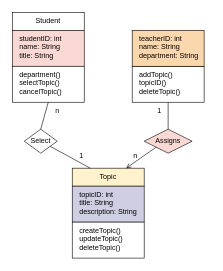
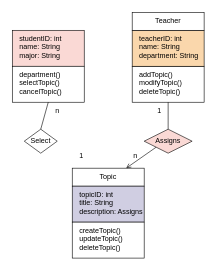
node "Student": removed
node "Teacher": added
node "studentID: int name: String title: String": label "studentID: int name: String title: String" -> "studentID: int name: String major: String"
node "addTopic() topicID() deleteTopic()": label "addTopic() topicID() deleteTopic()" -> "addTopic() modifyTopic() deleteTopic()"
edge "Select" -- "Topic": removed
node "Topic": fillcolor #fff2cc -> #ffffff
node "topicID: int title: String description: String": label "topicID: int title: String description: String" -> "topicID: int title: String description: Assigns"
